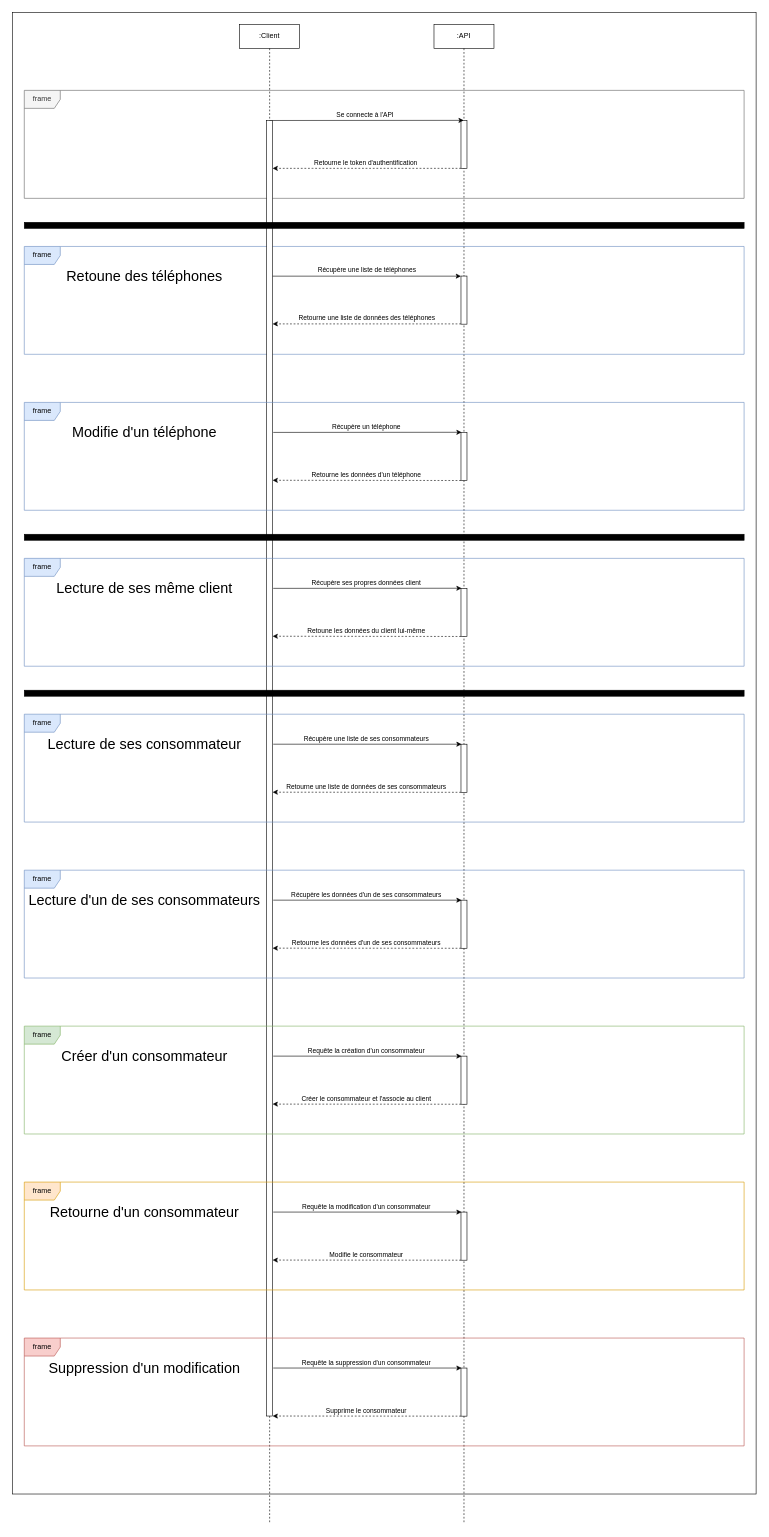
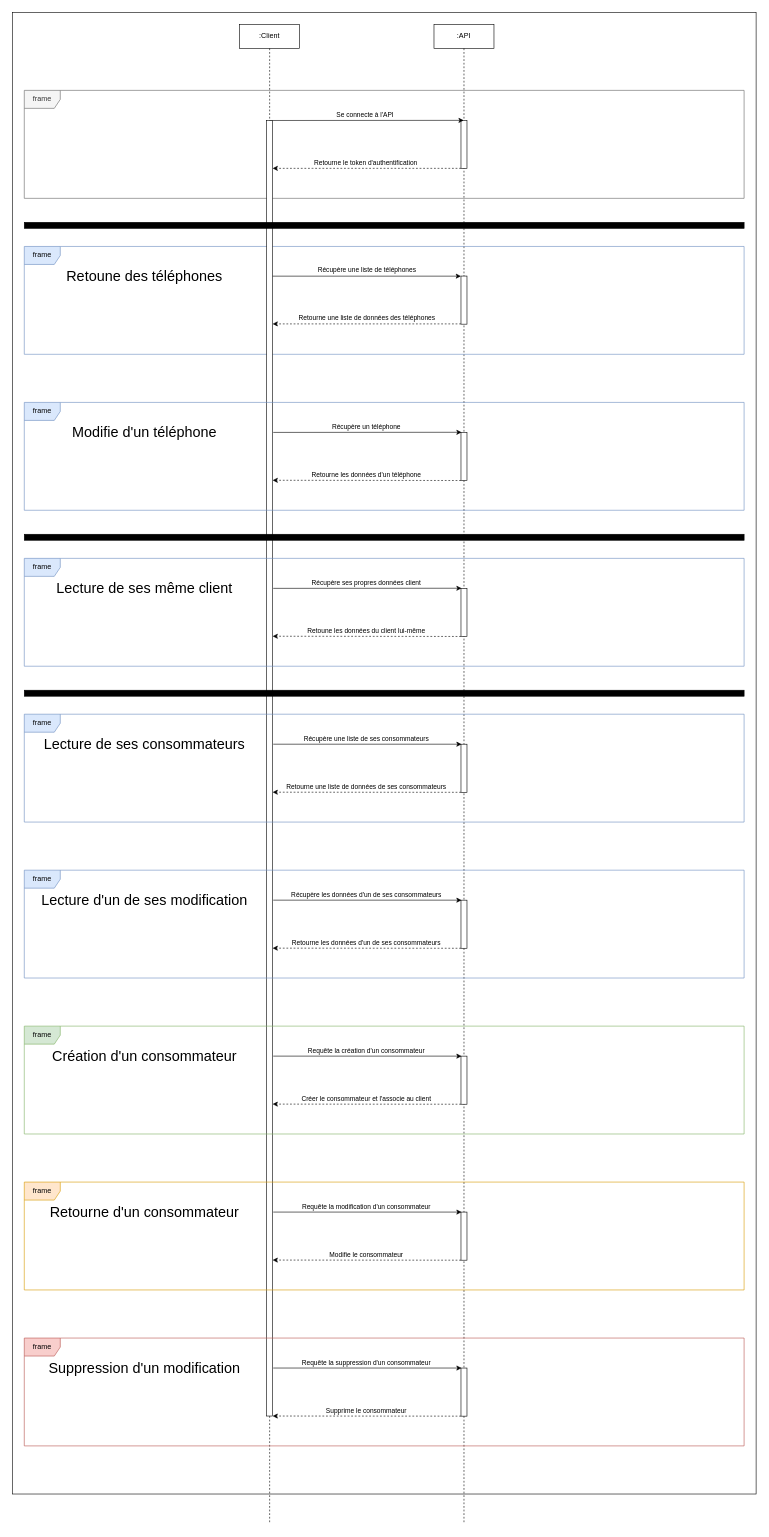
node "Lecture de ses consommateur": label "Lecture de ses consommateur" -> "Lecture de ses consommateurs"
node "Lecture d'un de ses consommateurs": label "Lecture d'un de ses consommateurs" -> "Lecture d'un de ses modification"
node "Créer d'un consommateur": label "Créer d'un consommateur" -> "Création d'un consommateur"
